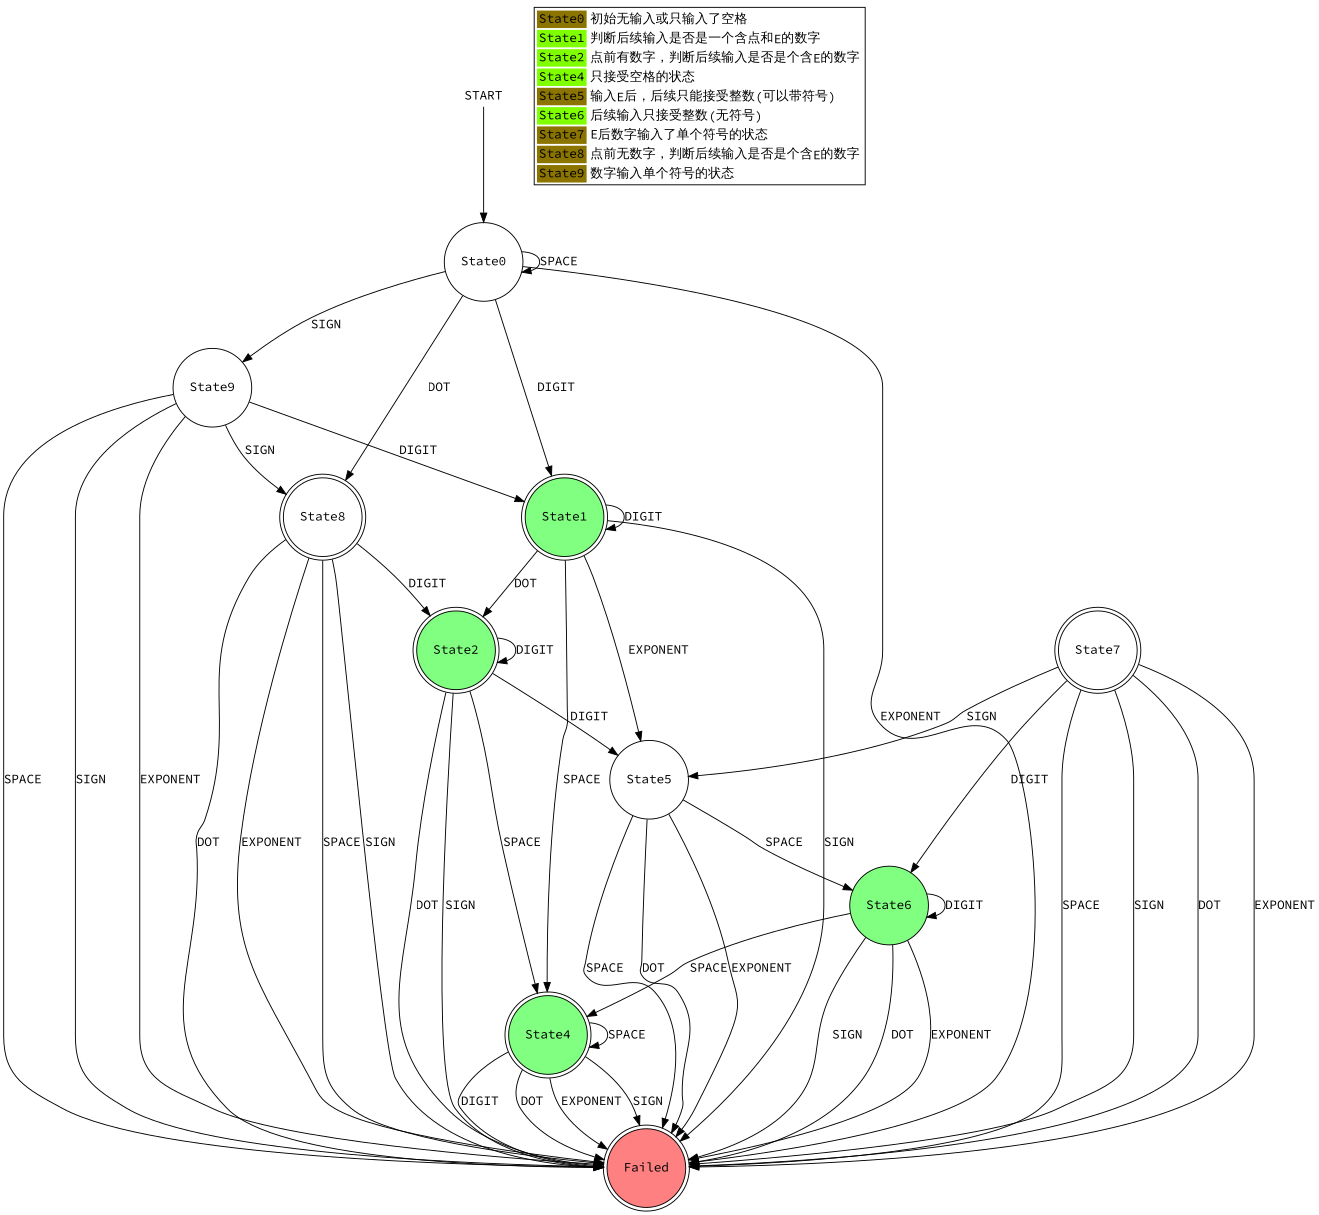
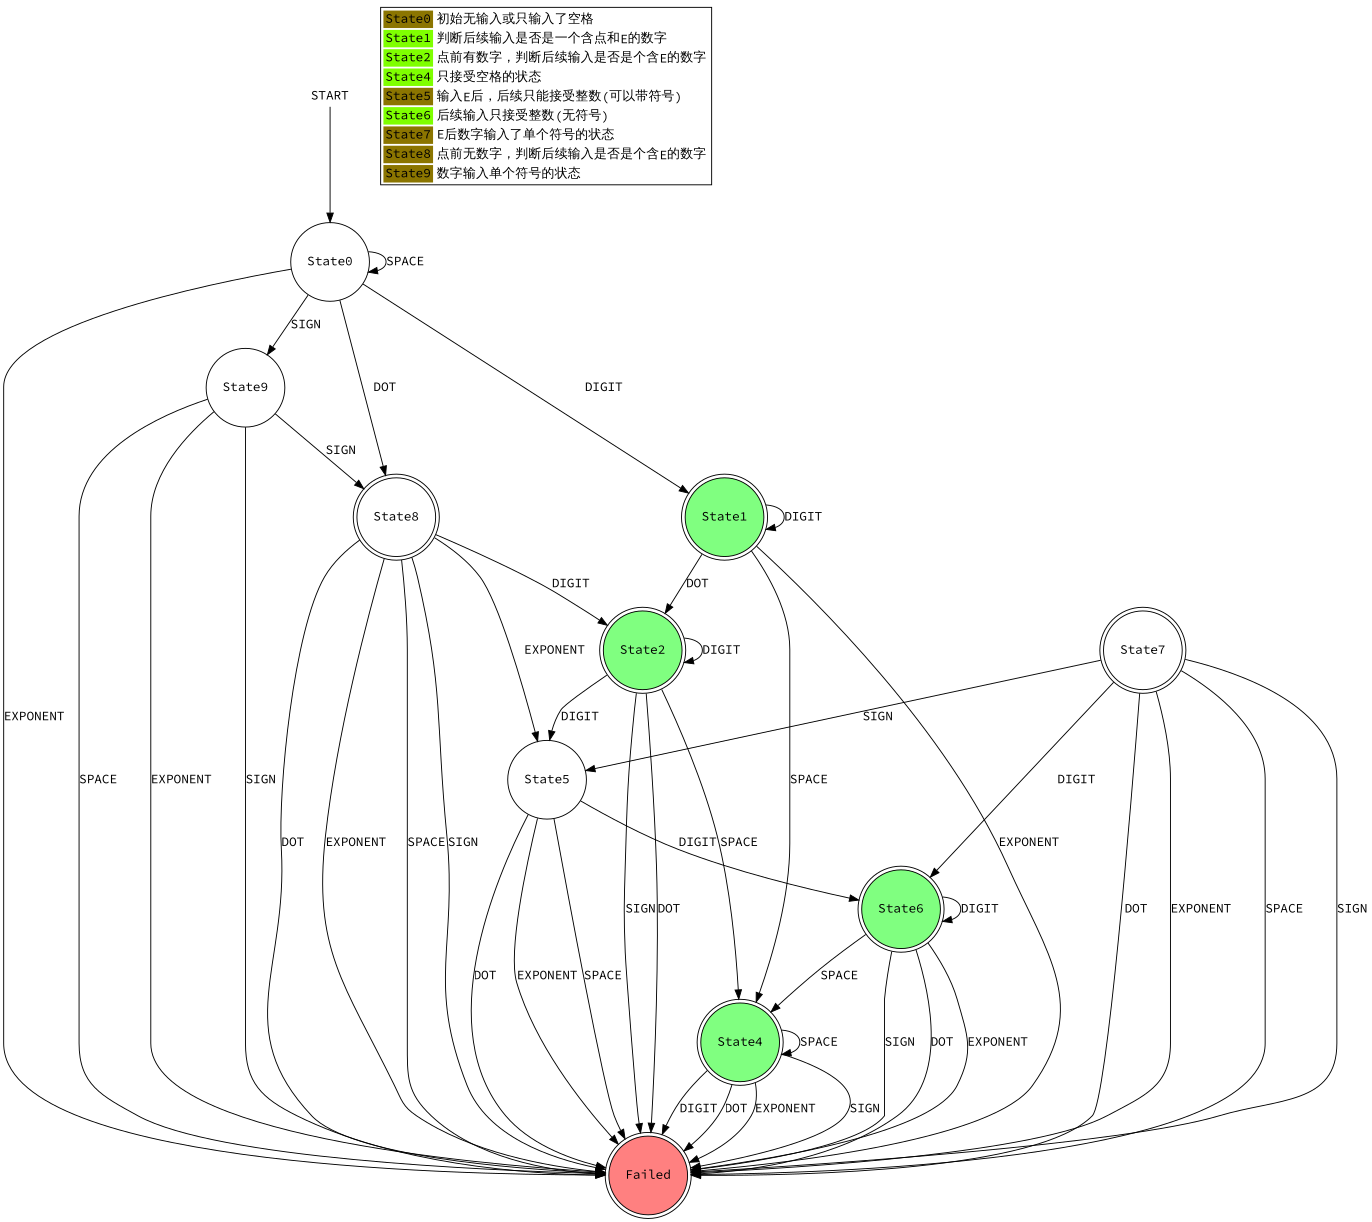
edge "State9" -> "State1": removed, label "DIGIT"
edge "State1" -> "State5": now "State8" -> "State5"
edge "State5" -> "State6": label "SPACE" -> "DIGIT"
edge "State1" -> "Failed": label "SIGN" -> "EXPONENT"
node "State6": shape circle -> doublecircle
